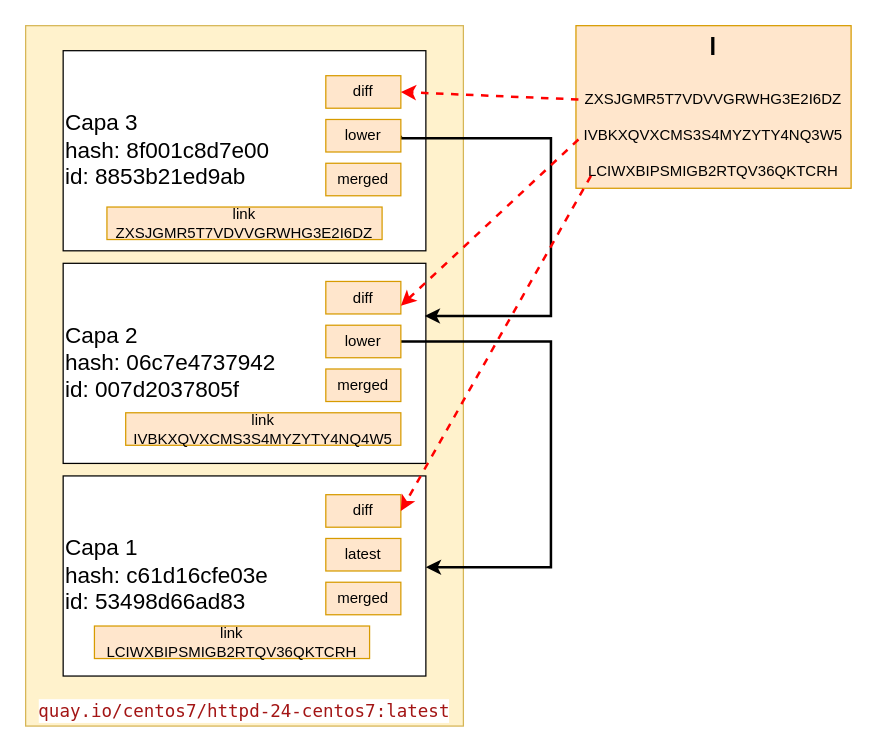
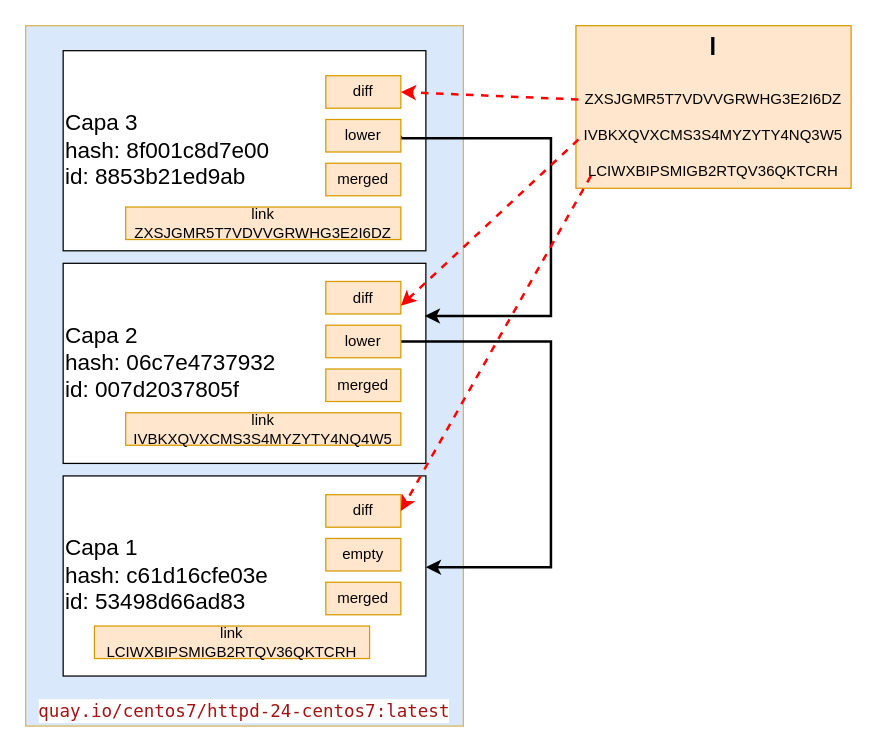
node "link ZXSJGMR5T7VDVVGRWHG3E2I6DZ": moved (244, 223) -> (263, 223)
node "Capa 2 hash: 06c7e4737942 id: 007d2037805f": label "Capa 2 hash: 06c7e4737942 id: 007d2037805f" -> "Capa 2 hash: 06c7e4737932 id: 007d2037805f"
node "latest": label "latest" -> "empty"
node "quay.io/centos7/httpd-24-centos7:latest": fillcolor #fff2cc -> #dae8fc
